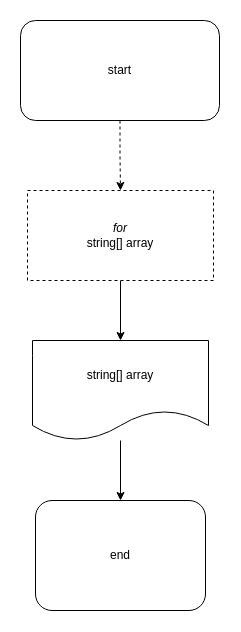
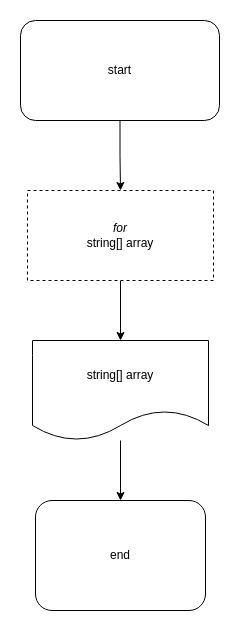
edge "start" -> "for string[] array": style dashed -> solid
